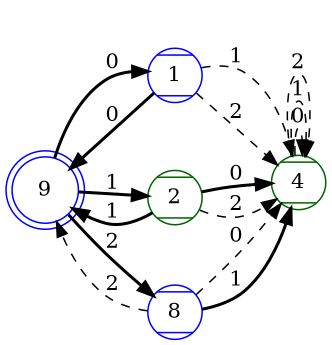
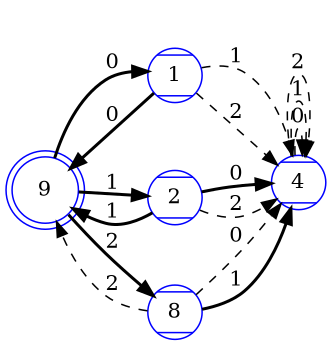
node "4": color darkgreen -> blue
node "2": color darkgreen -> blue
